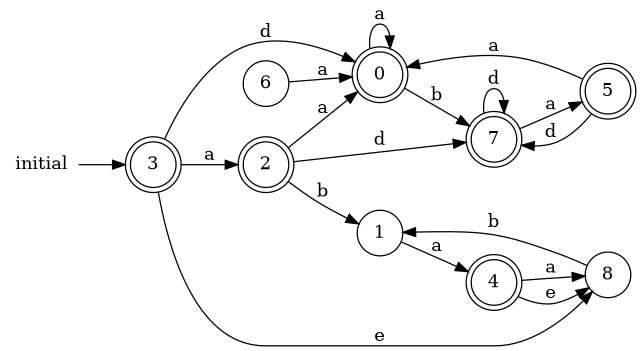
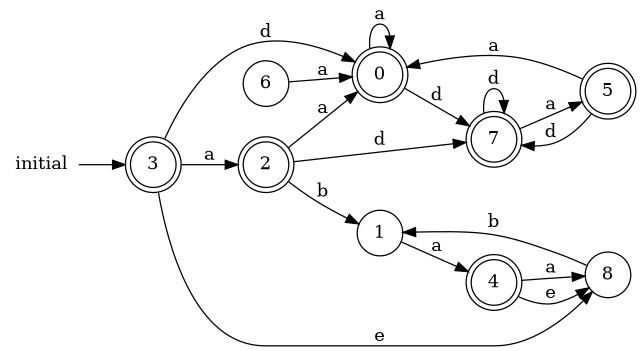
edge "0" -> "7": label "b" -> "d"
